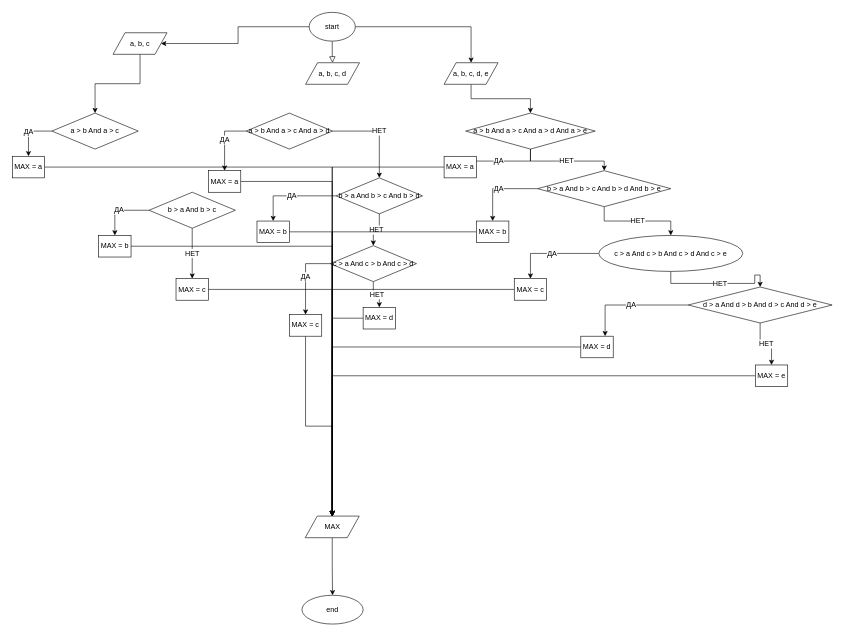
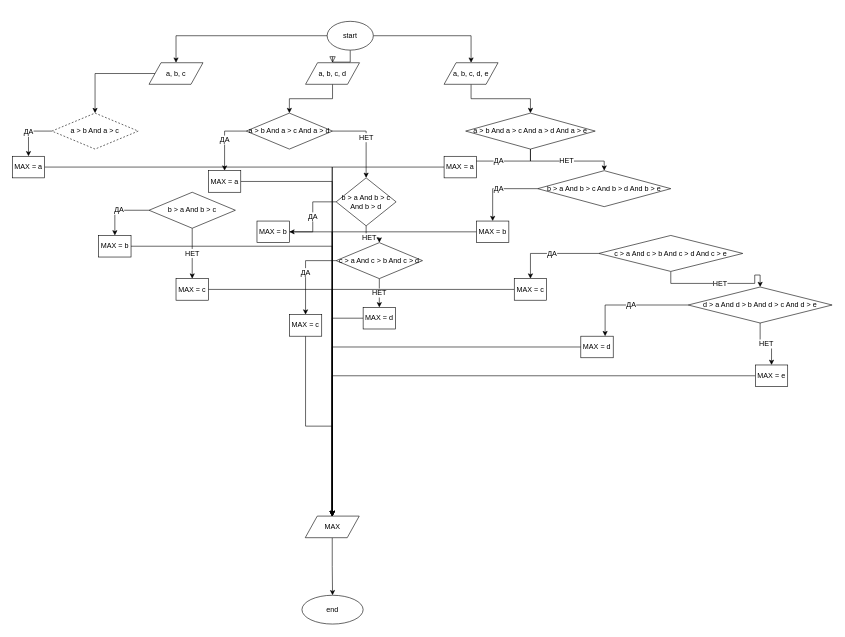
node "start": moved (332, 27) -> (350, 36)
node "a, b, c": moved (140, 44) -> (176, 74)
edge "a, b, c, d" -> "a > b And a > c And a > d": added
node "a > b And a > c": style solid -> dashed
node "b > a And b > c And b > d": size 86x36 -> 60x48
edge "b > a And b > c And b > d And b > e" -> "c > a And c > b And c > d And c > e": removed, label "НЕТ"
node "c > a And c > b And c > d And c > e": shape ellipse -> diamond
node "c > a And c > b And c > d": moved (374, 264) -> (380, 261)
